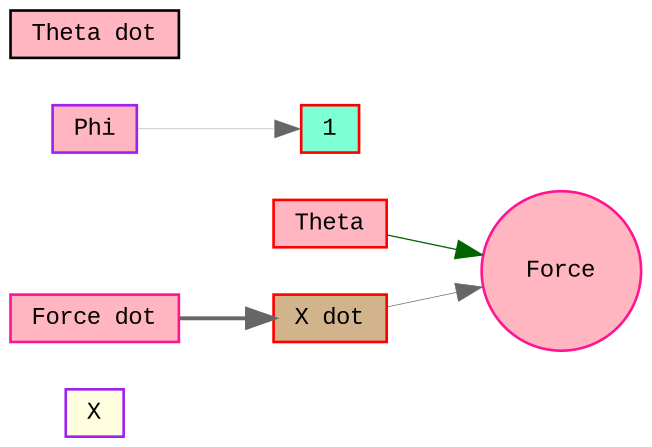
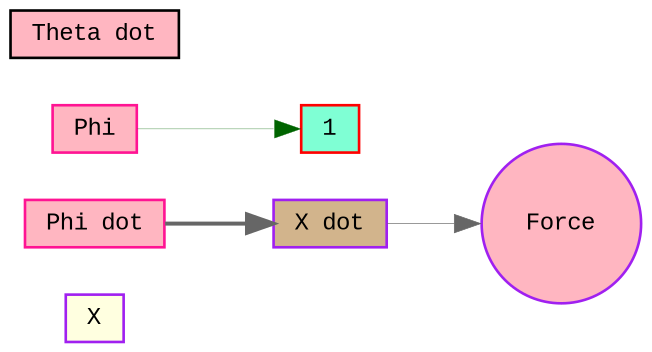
node "Phi": color purple -> deeppink
edge "Phi" -> "1": color gray40 -> darkgreen
node "Theta": removed
node "Force": color deeppink -> purple
node "Force dot": label "Force dot" -> "Phi dot"
node "X dot": color red -> purple
